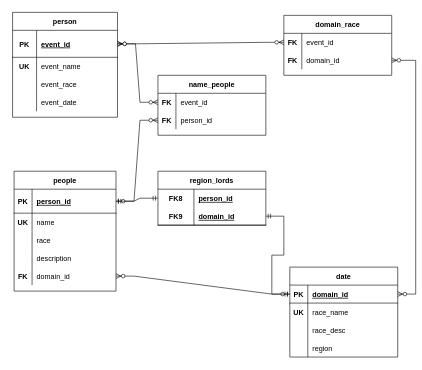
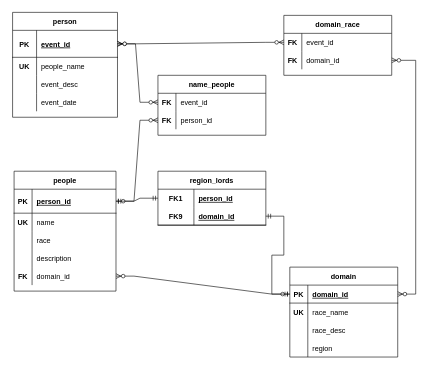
node "event_name": label "event_name" -> "people_name"
node "event_race": label "event_race" -> "event_desc"
node "FK8": label "FK8" -> "FK1"
node "date": label "date" -> "domain"
